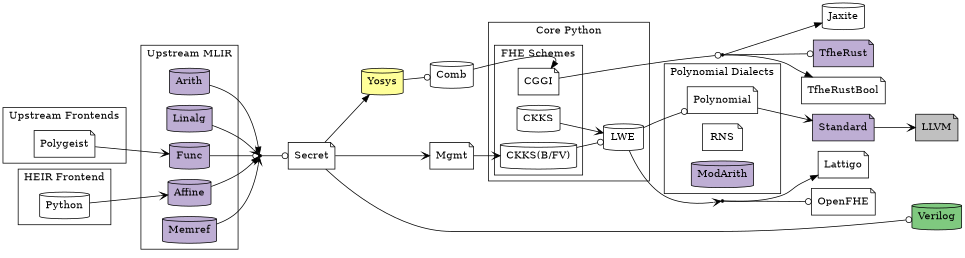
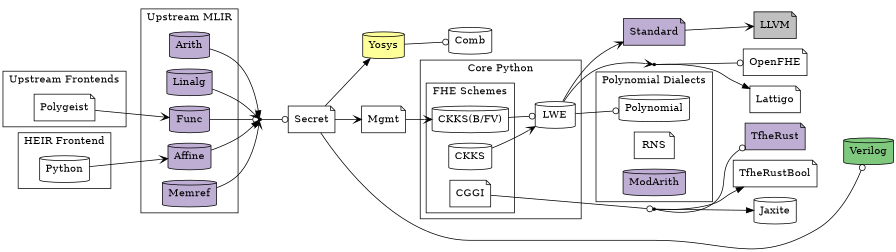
edge "Comb" -> "CGGI": removed
node "Polynomial": shape note -> cylinder
edge "Polynomial" -> "Standard": now "LWE" -> "Standard"
